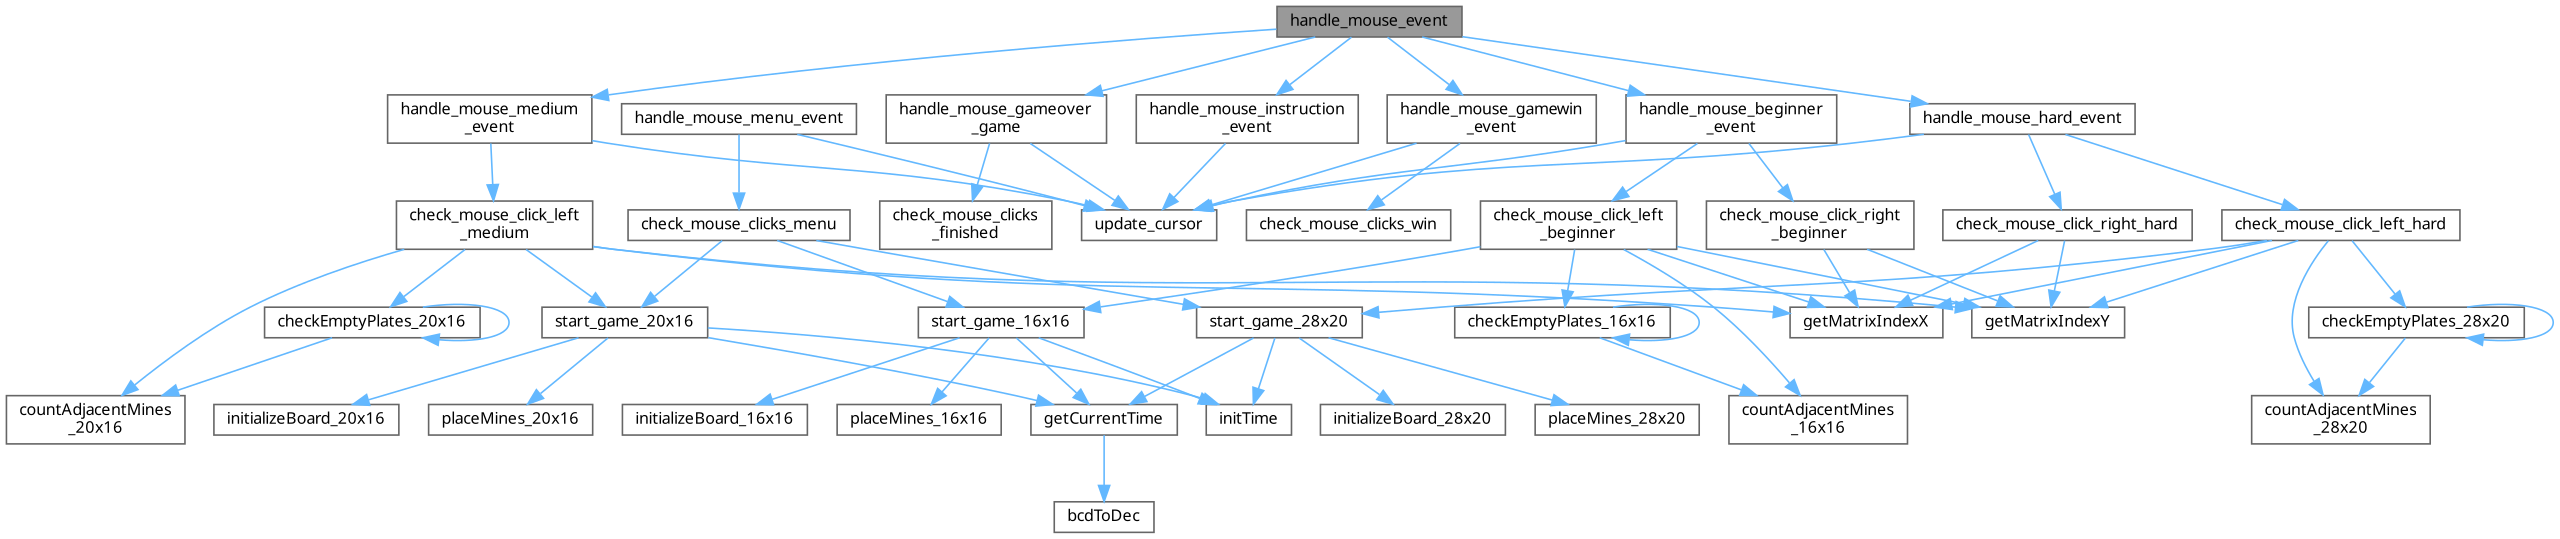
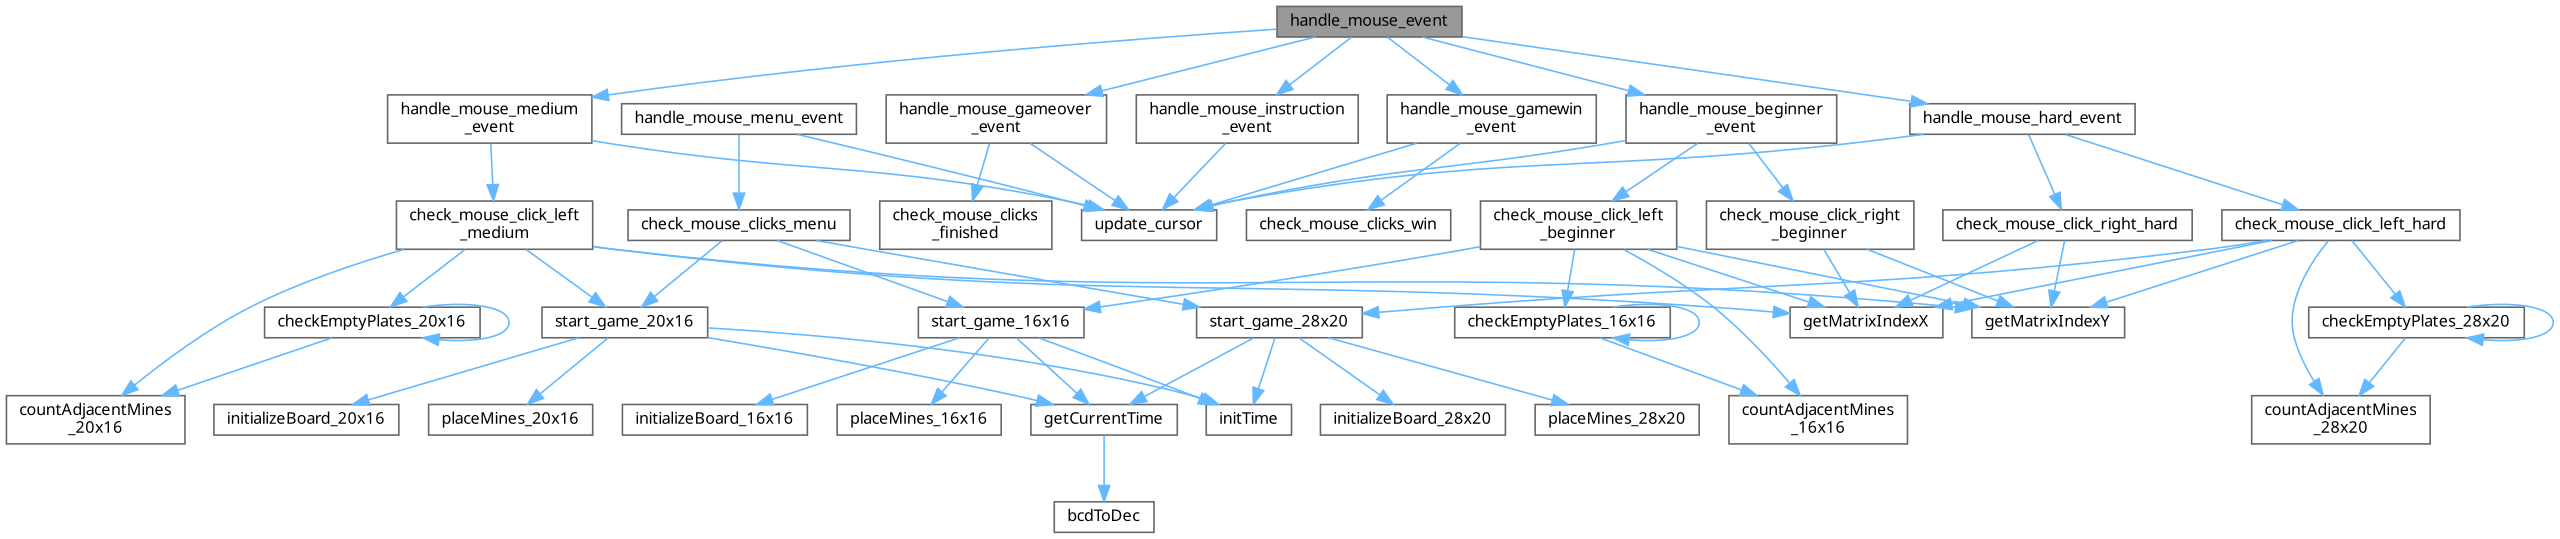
node "handle_mouse_gameover _game": label "handle_mouse_gameover _game" -> "handle_mouse_gameover _event"
